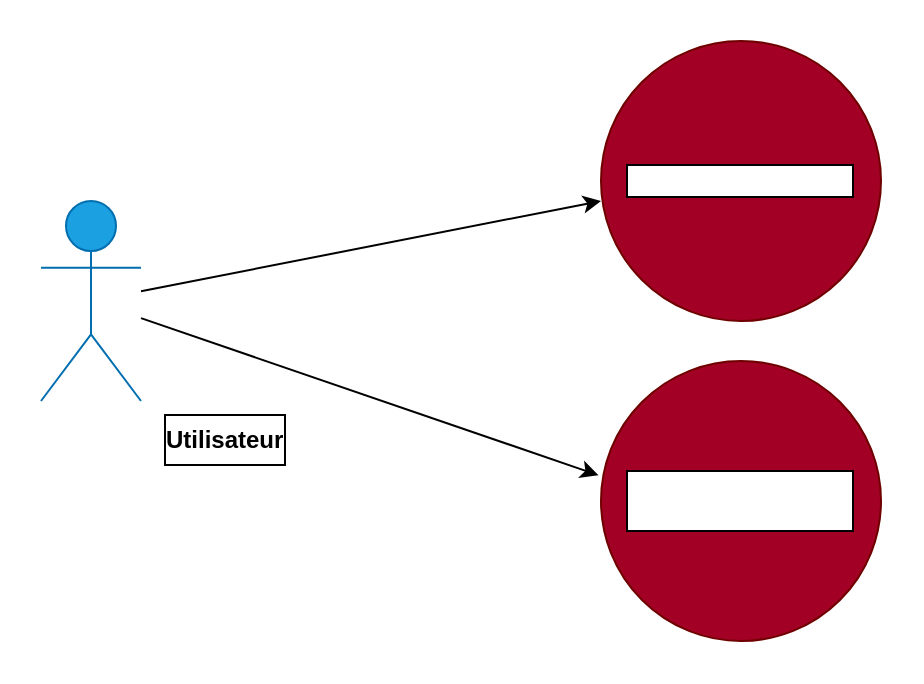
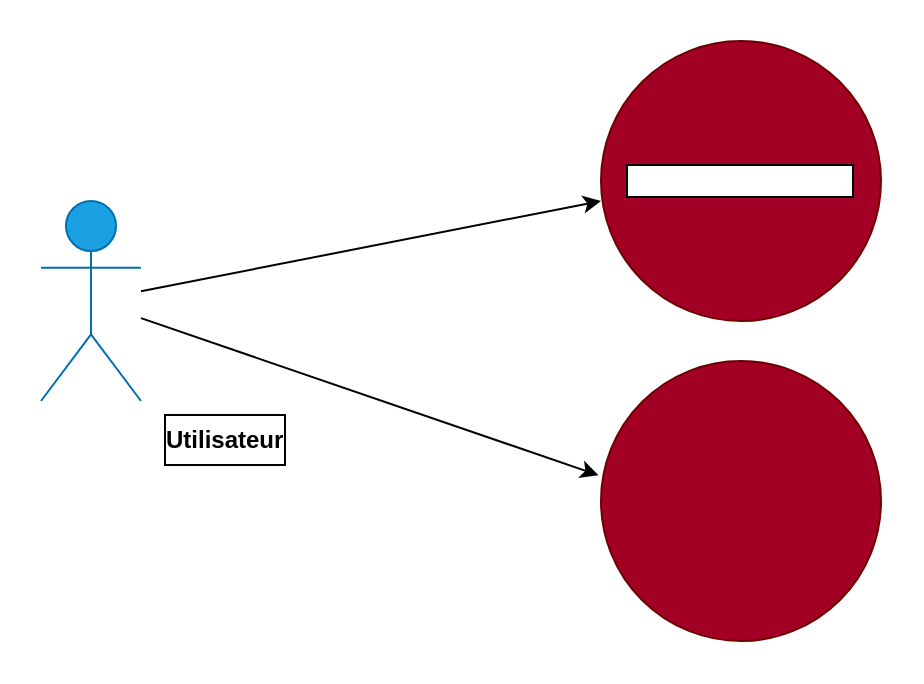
node "Prédire la Vulnérabilité": removed
